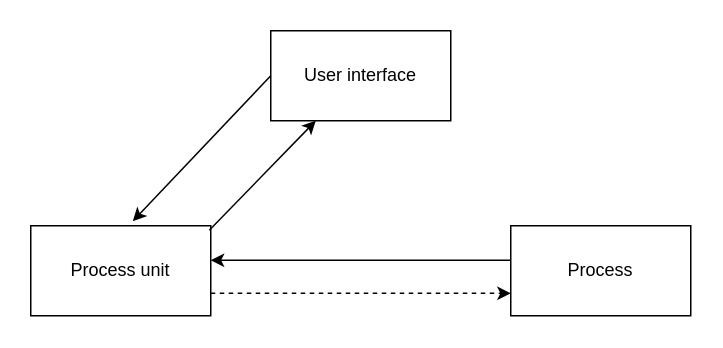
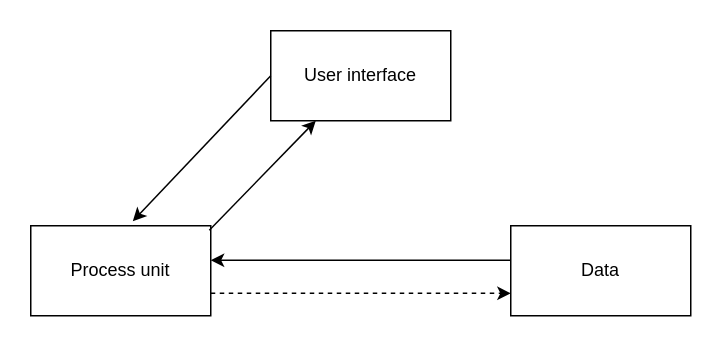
node "Process": label "Process" -> "Data"
